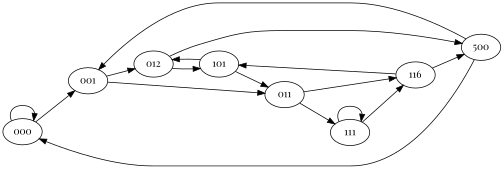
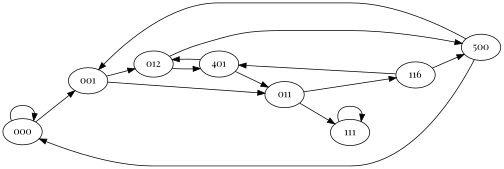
node "101": label "101" -> "401"
edge "111" -> "116": removed
